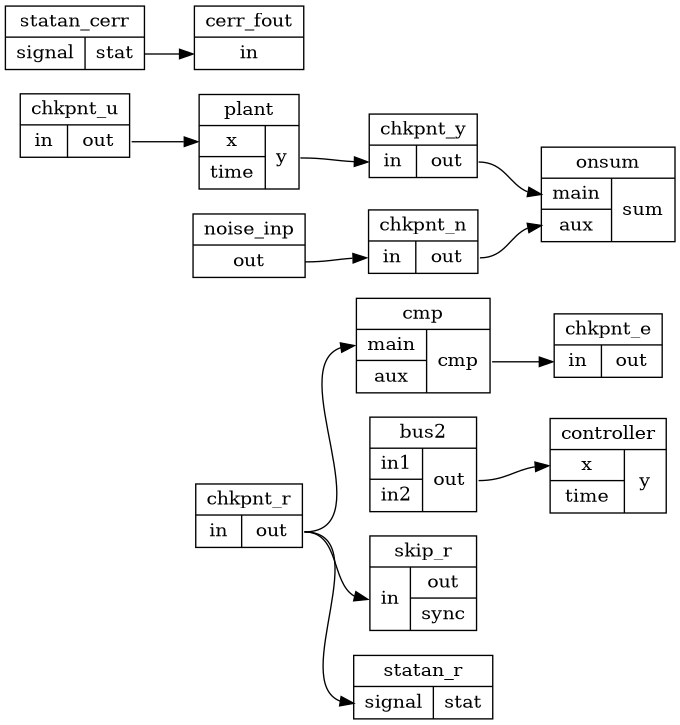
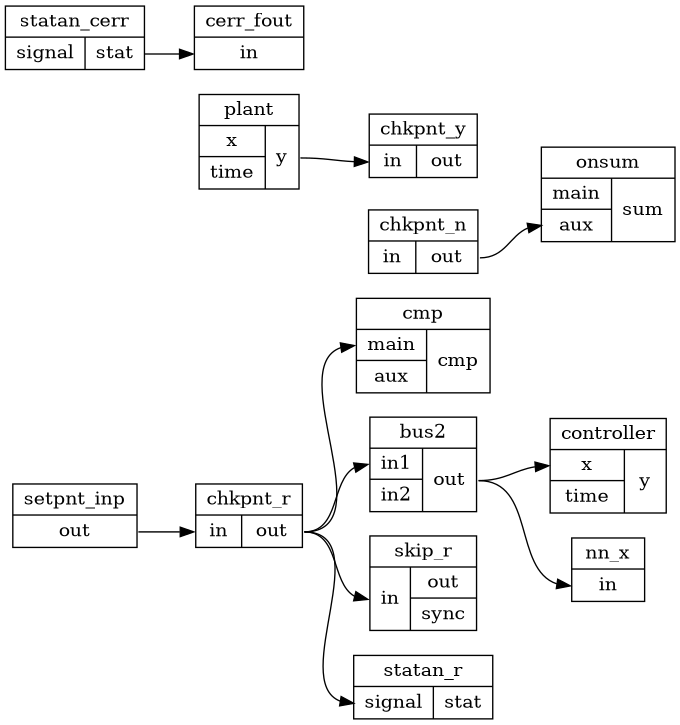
node "chkpnt_u": removed
edge "chkpnt_y" -> "onsum": removed
node "noise_inp": removed
node "chkpnt_e": removed
edge "chkpnt_r" -> "bus2": added
node "setpnt_inp": added
node "nn_x": added
